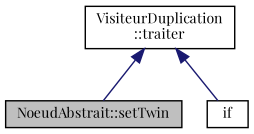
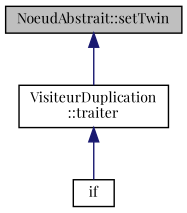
edge "NoeudAbstrait::setTwin" -> "VisiteurDuplication ::traiter": reversed
